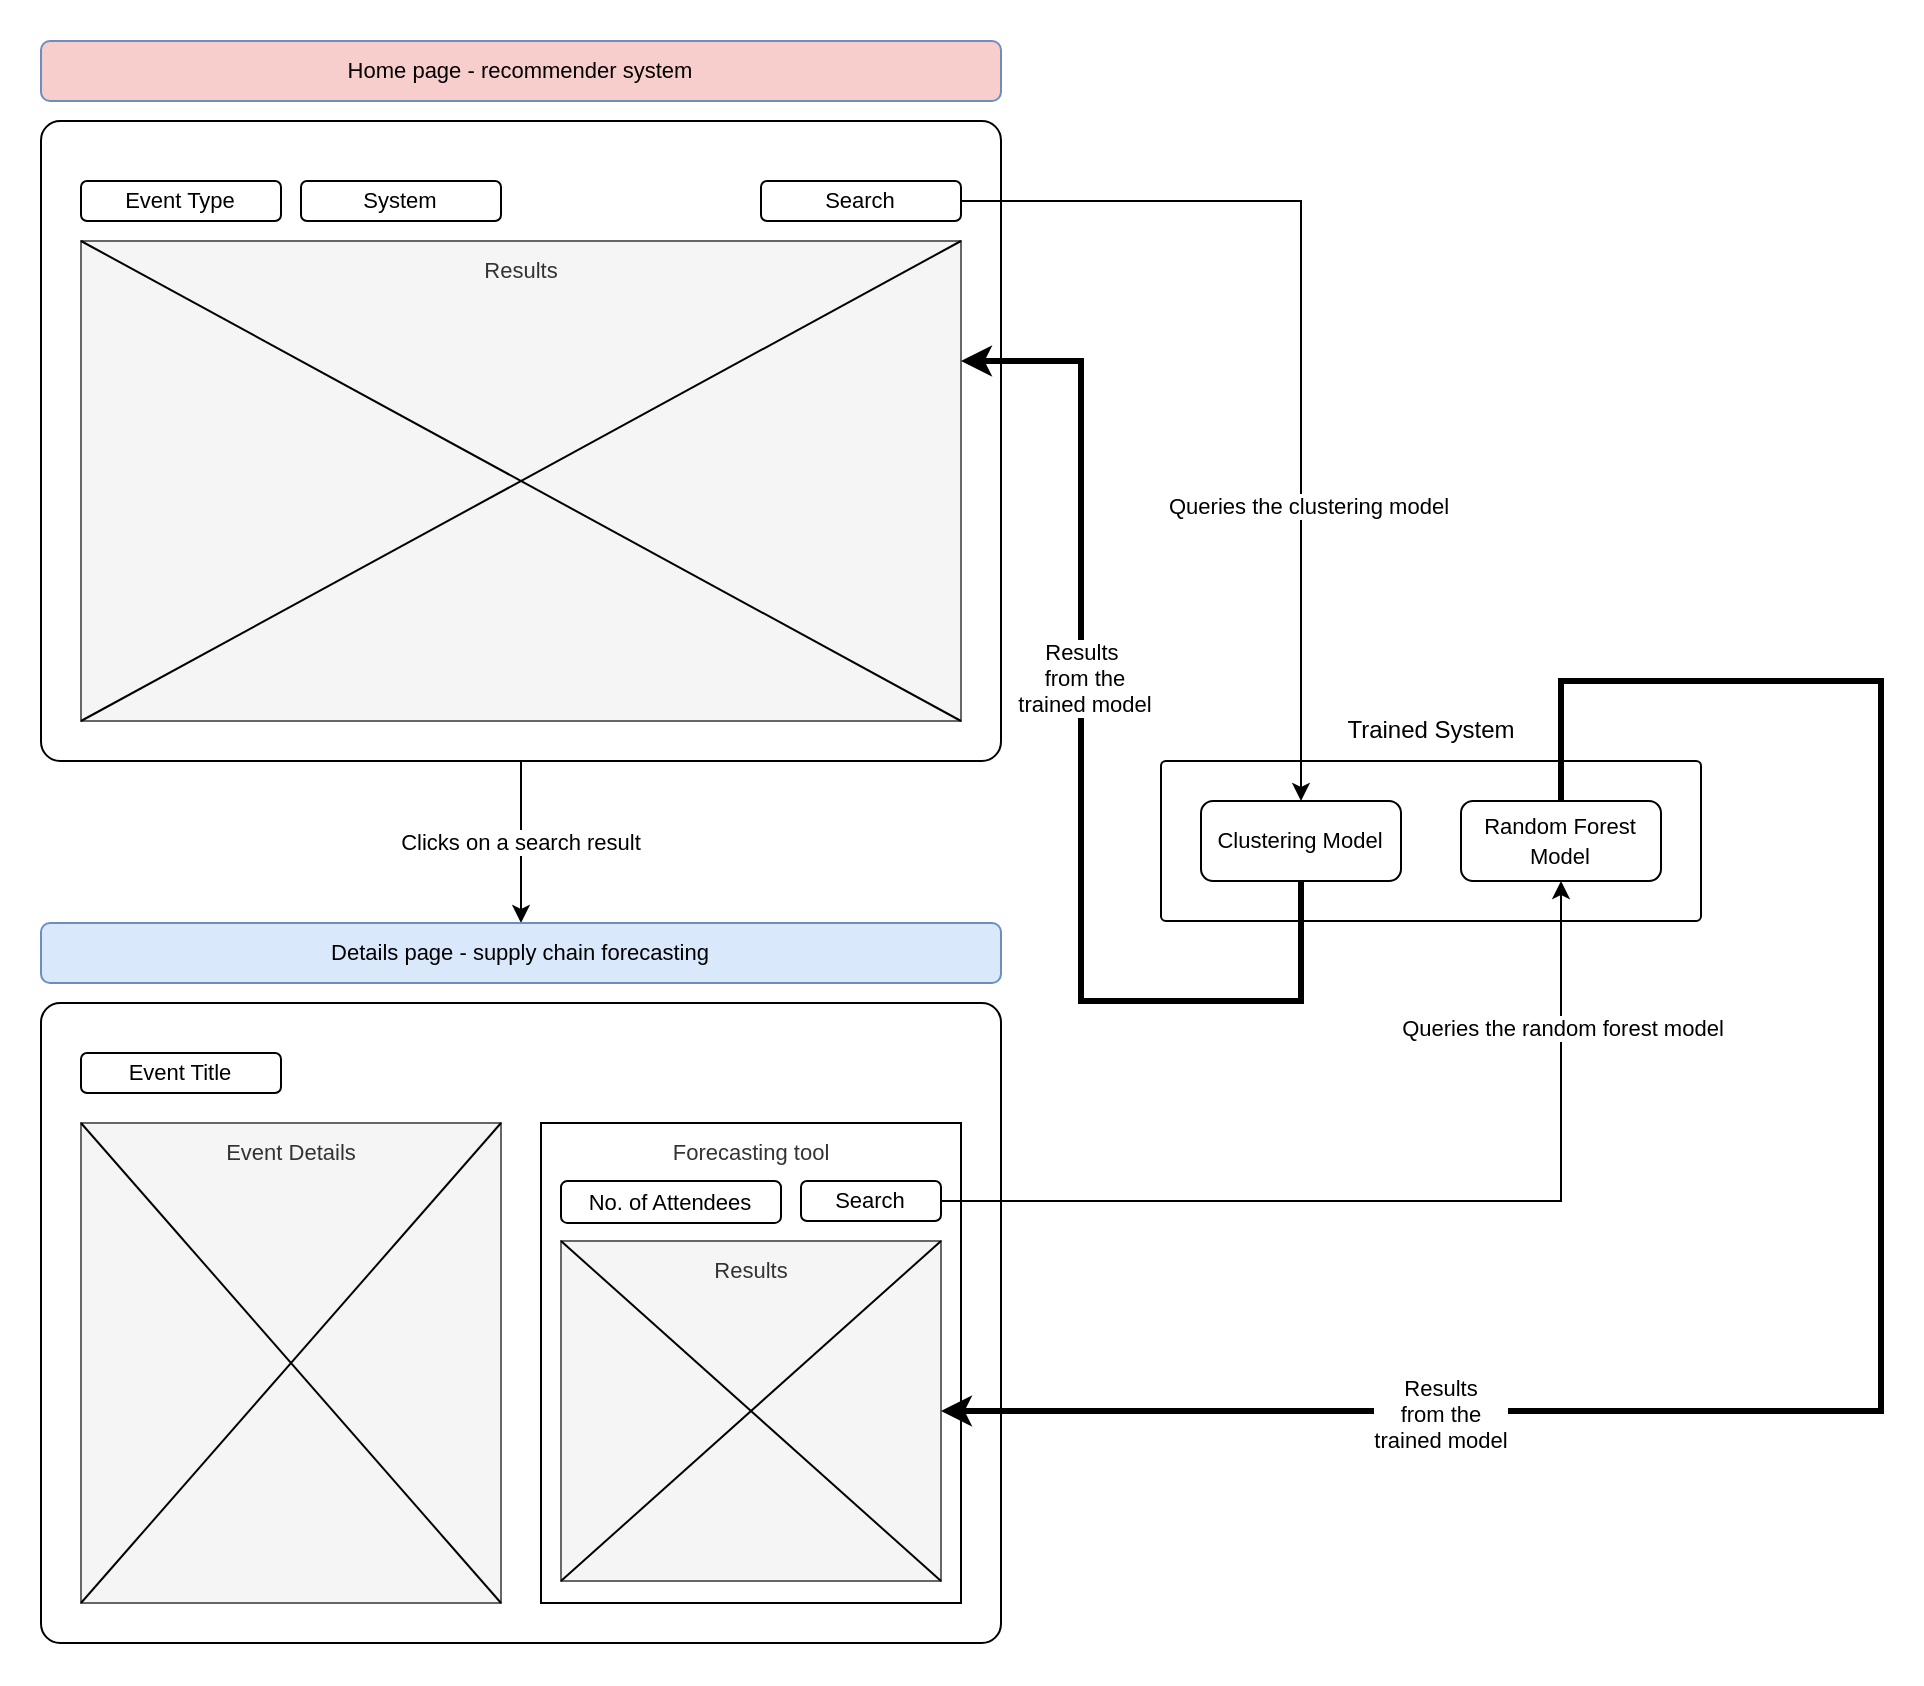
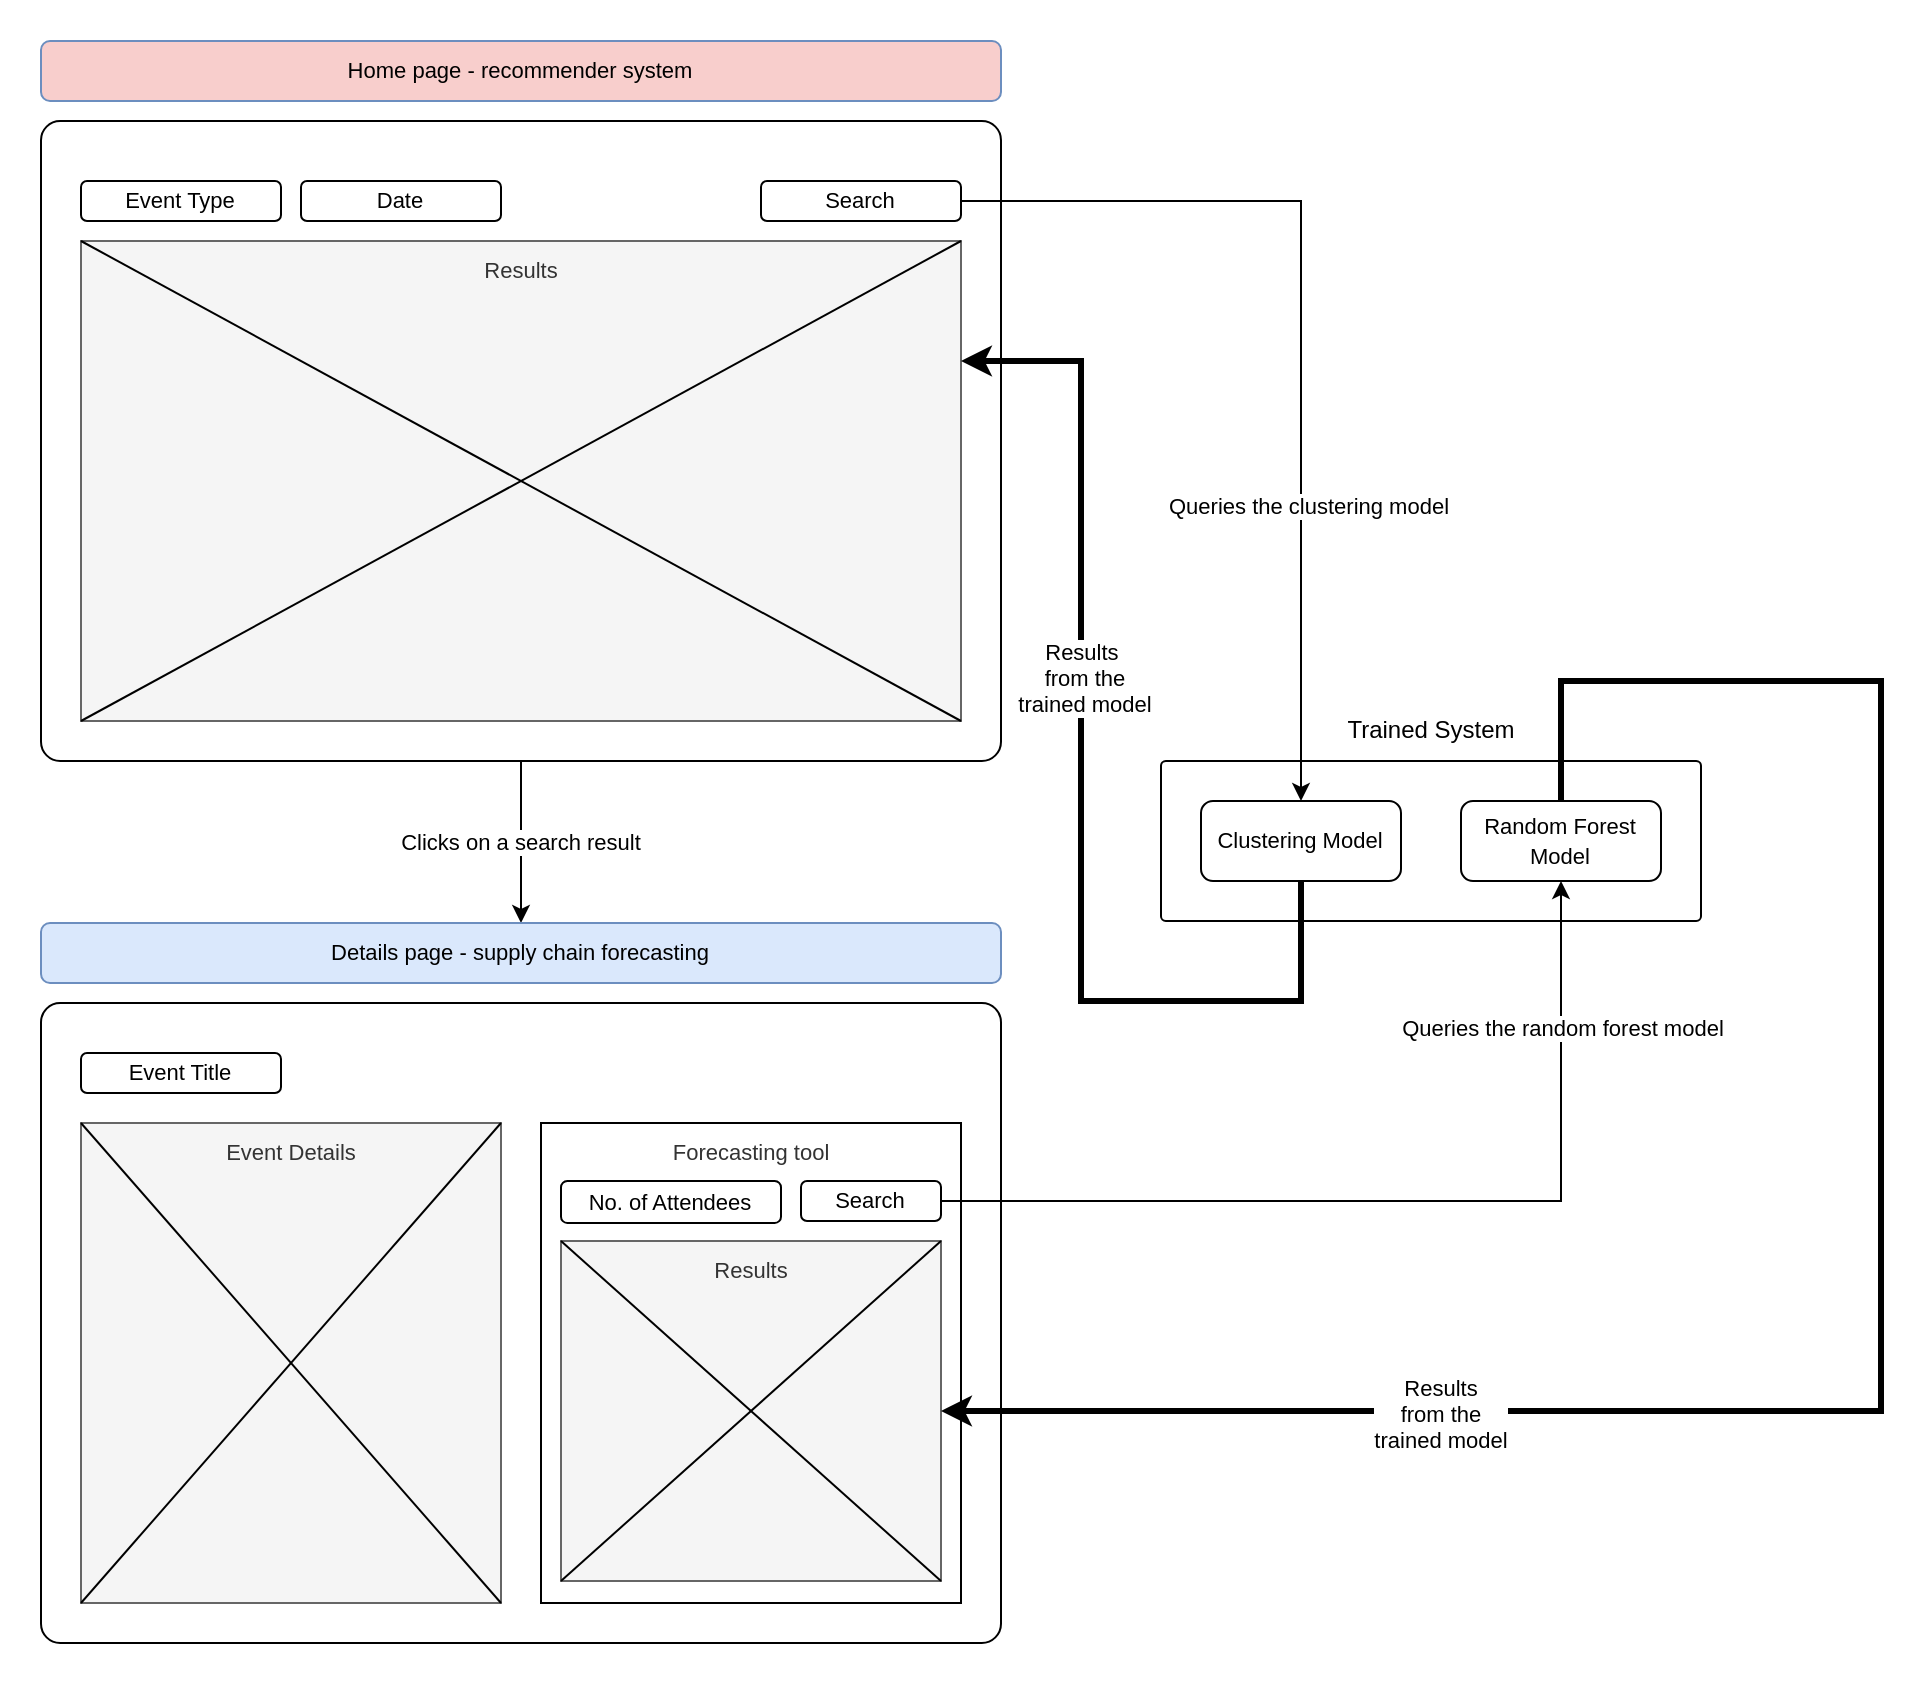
node "System": label "System" -> "Date"
